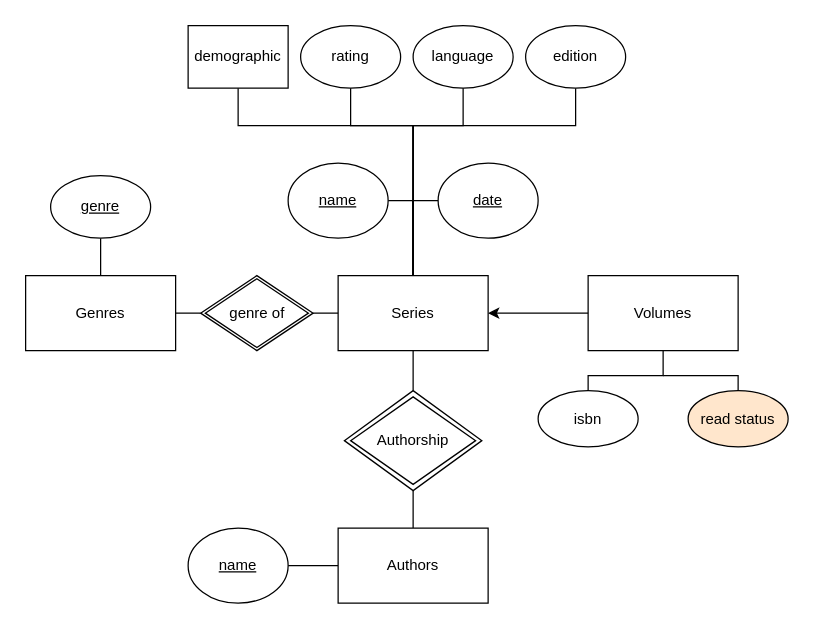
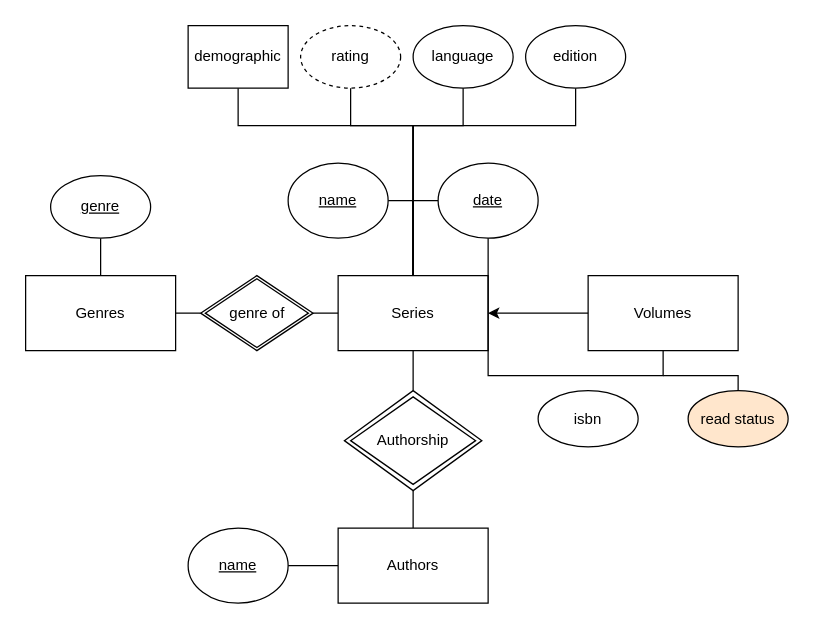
node "rating": style solid -> dashed
edge "Volumes" -- "isbn": now "Volumes" -- "date"
